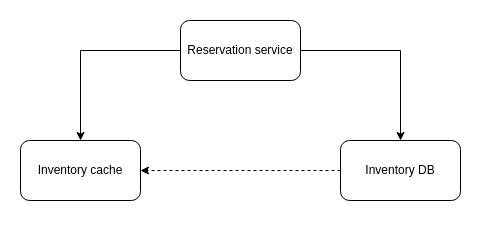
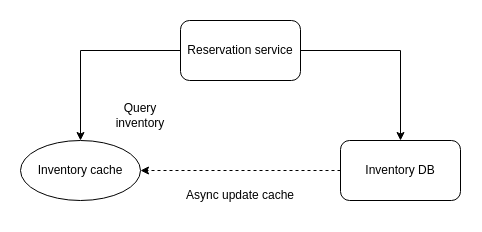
node "Query inventory": added
node "Inventory cache": shape rounded rectangle -> ellipse
node "Async update cache": added
